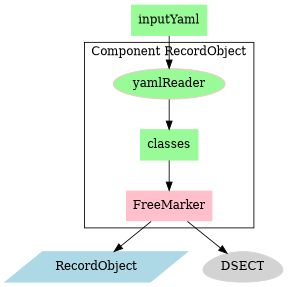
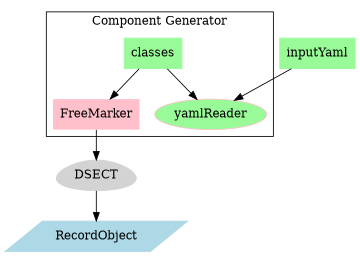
cluster "Component RecordObject": label "Component RecordObject" -> "Component Generator"
edge "yamlReader" -> "classes": reversed
edge "FreeMarker" -> "RecordObject": now "DSECT" -> "RecordObject"
